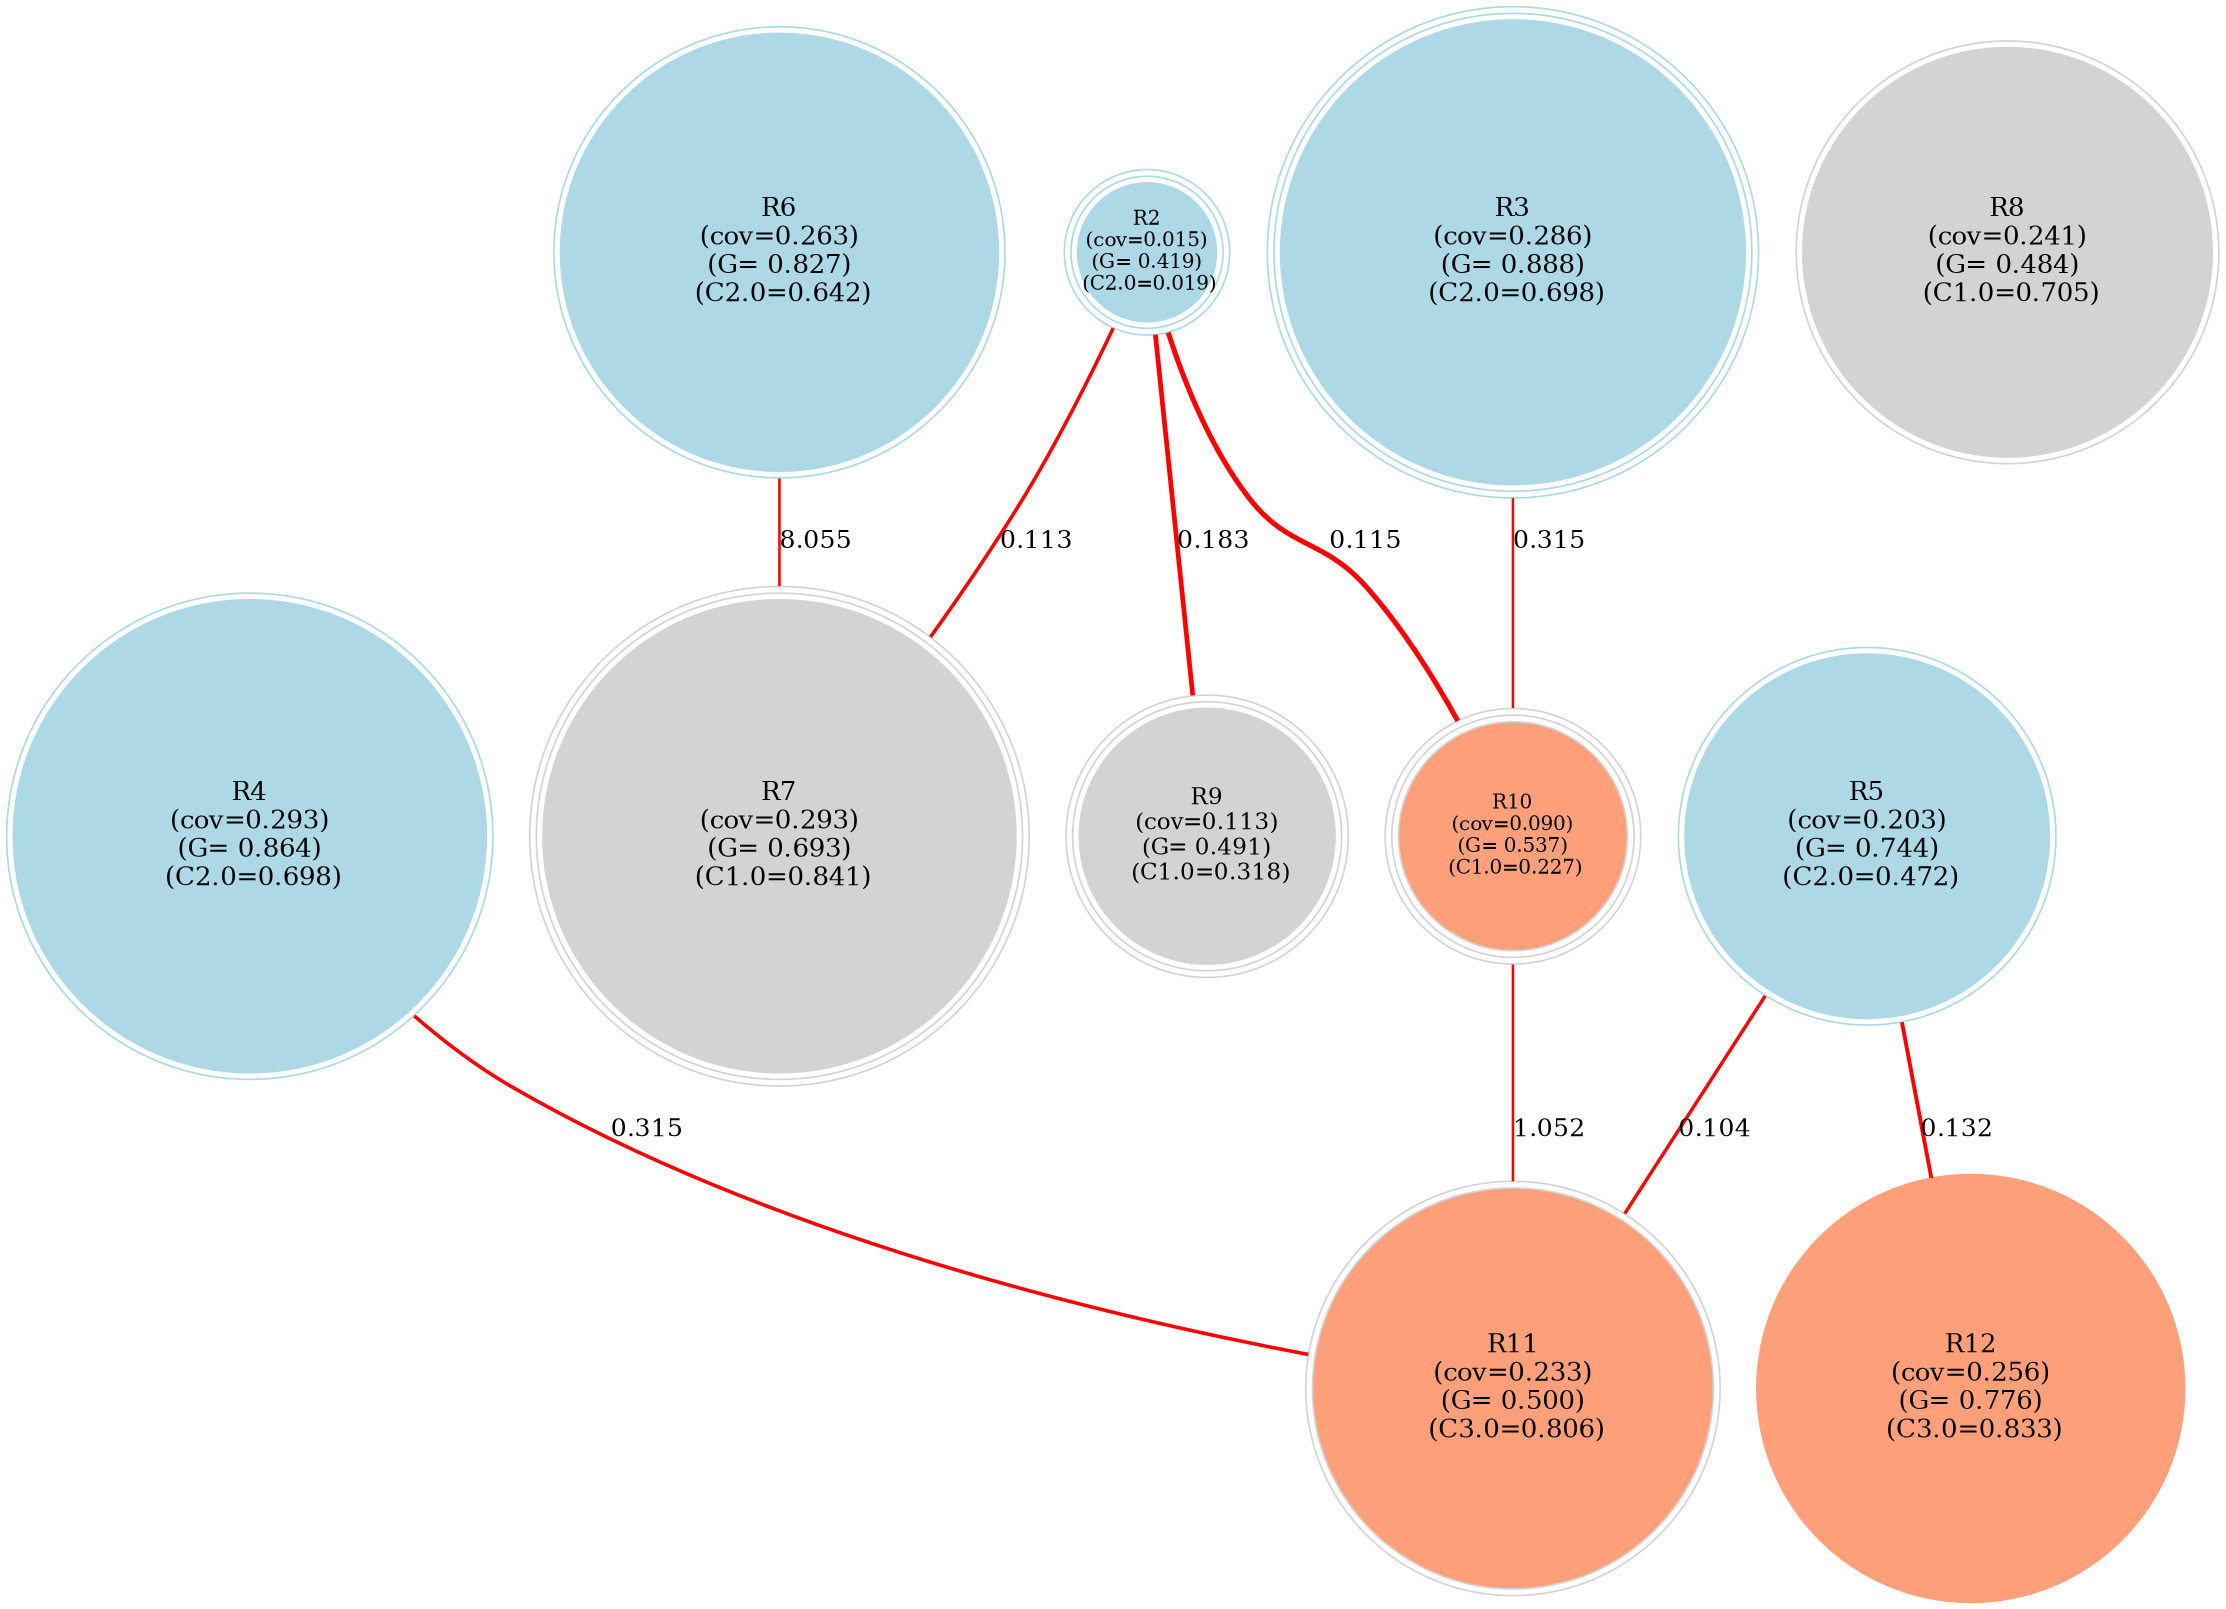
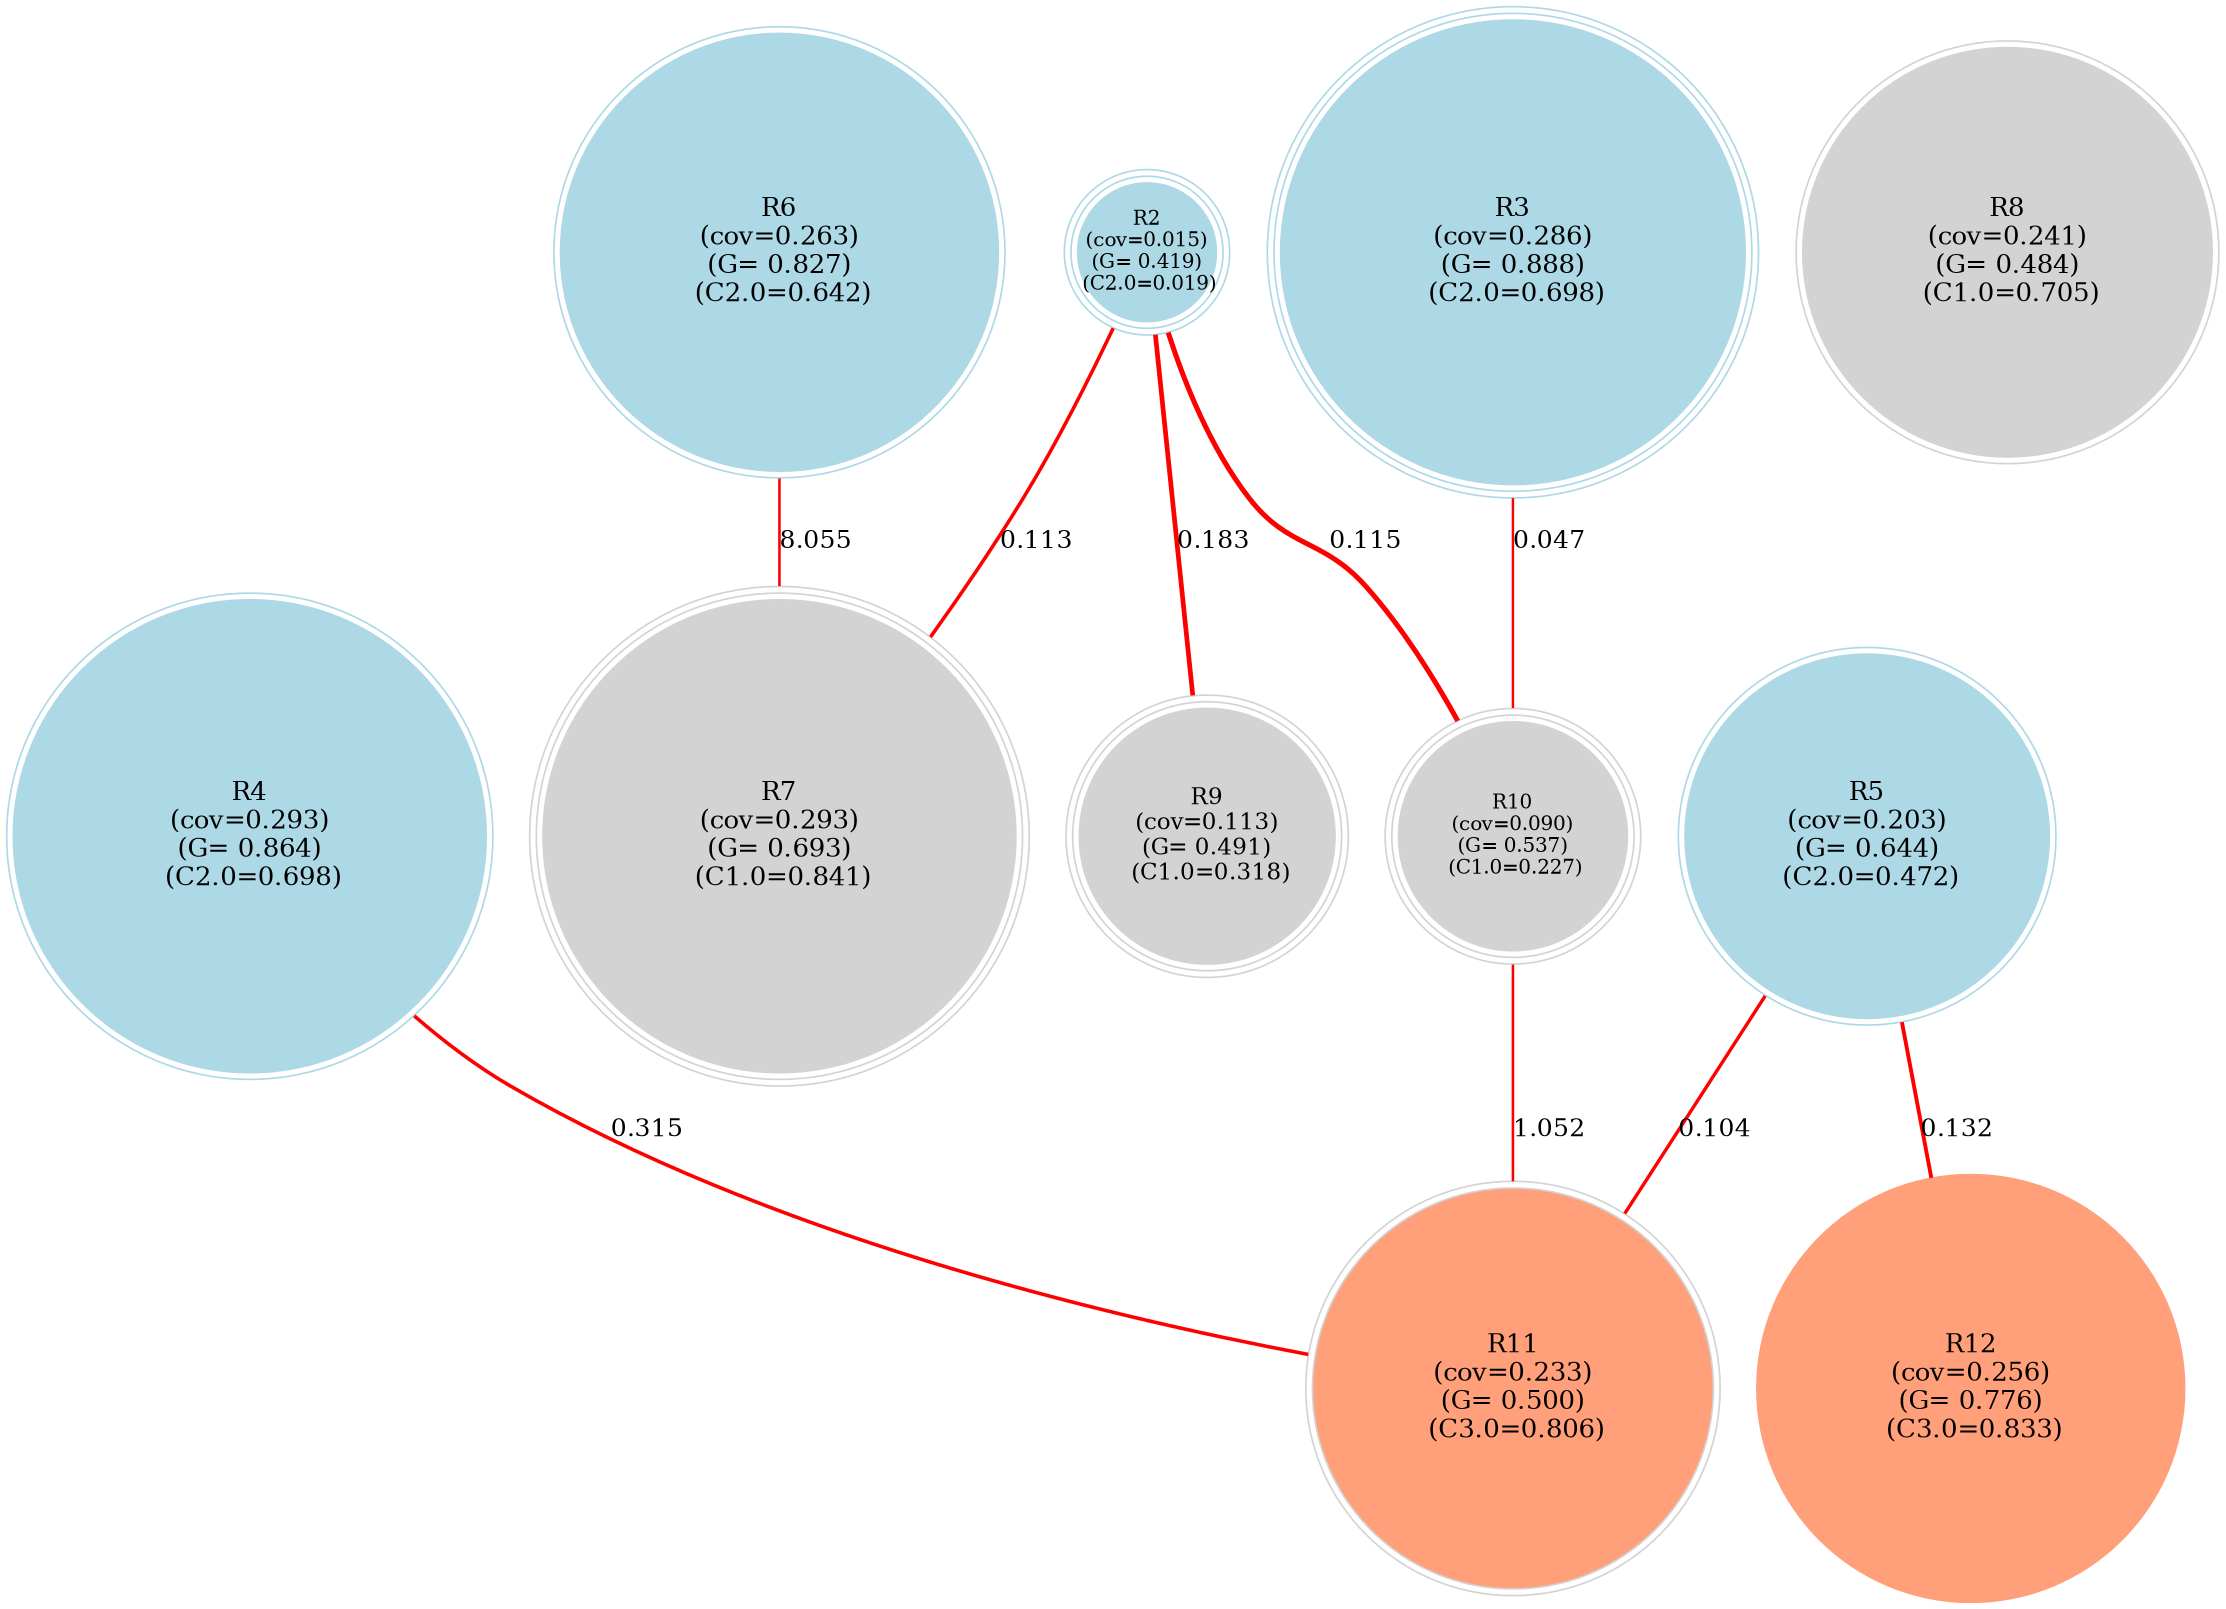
edge "R3 (cov=0.286) (G= 0.888) (C2.0=0.698)" -- "R10 (cov=0.090) (G= 0.537) (C1.0=0.227)": label "0.315" -> "0.047"
node "R10 (cov=0.090) (G= 0.537) (C1.0=0.227)": fillcolor #ffa07a -> #d3d3d3
node "R5 (cov=0.203) (G= 0.744) (C2.0=0.472)": label "R5 (cov=0.203) (G= 0.744) (C2.0=0.472)" -> "R5 (cov=0.203) (G= 0.644) (C2.0=0.472)"
